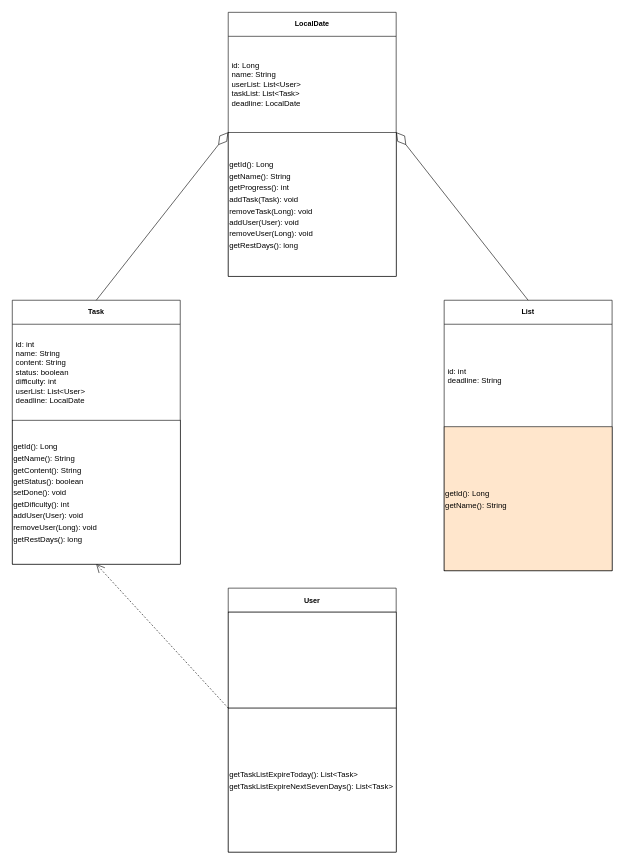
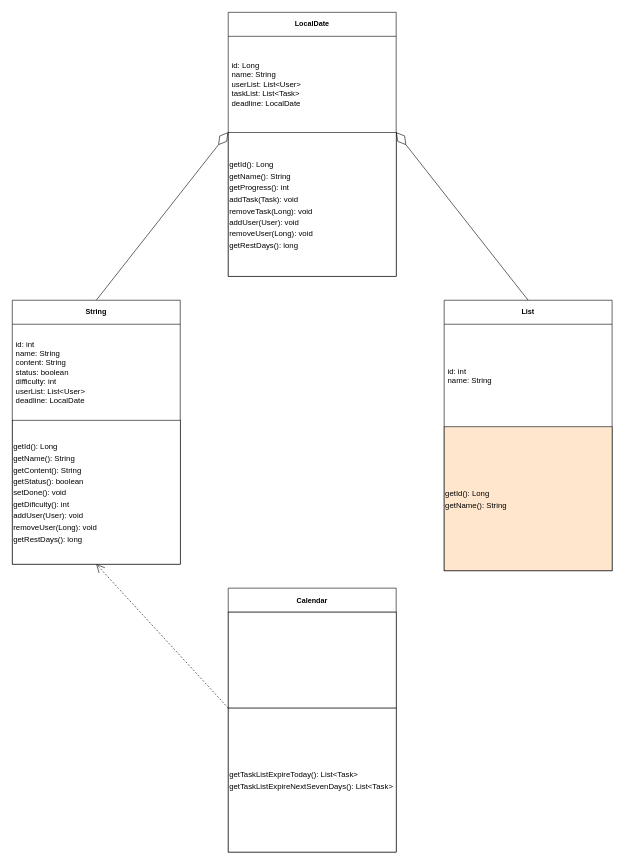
node "Task": label "Task" -> "String"
node "id: intdeadline: String": label "id: intdeadline: String" -> "id: intname: String"
node "User": label "User" -> "Calendar"
